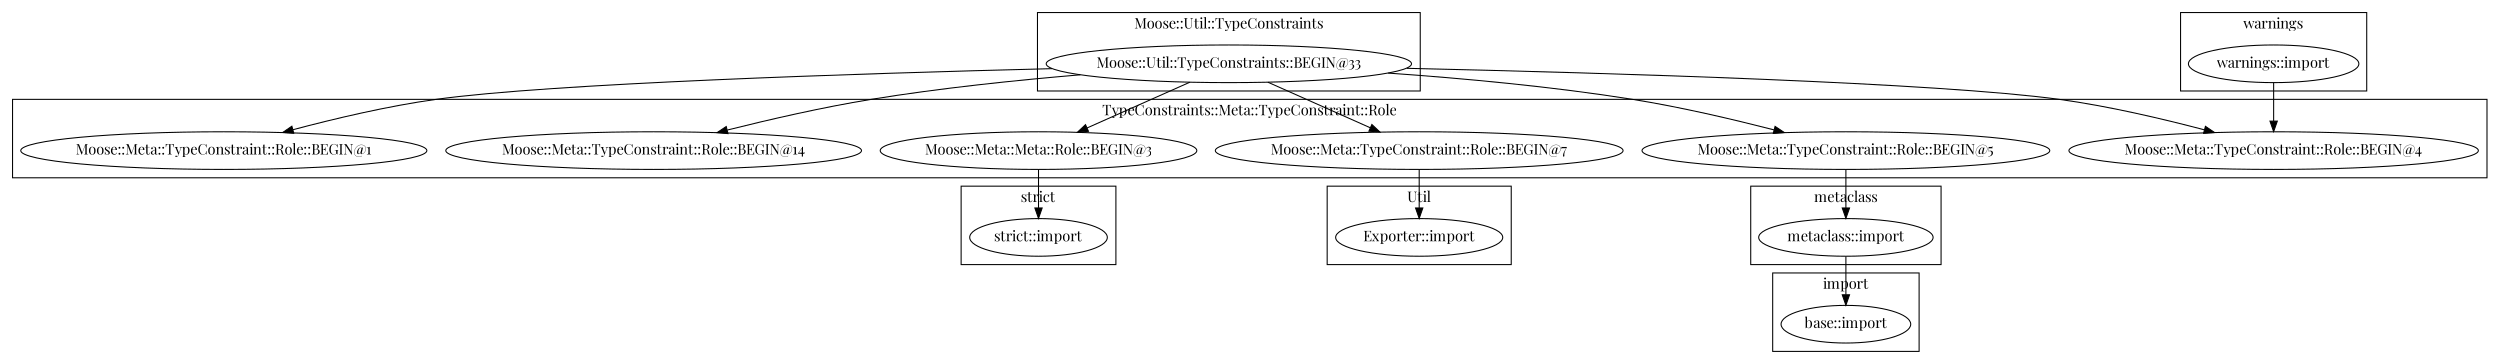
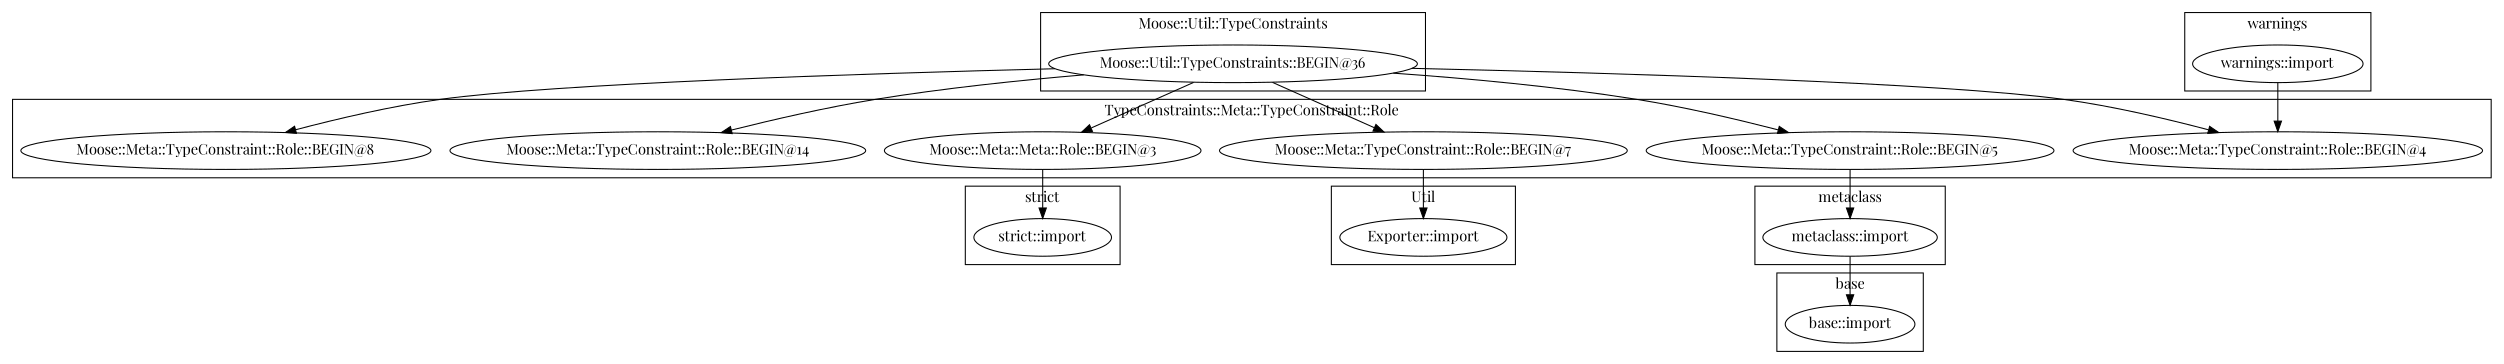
node "Moose::Util::TypeConstraints::BEGIN@33": label "Moose::Util::TypeConstraints::BEGIN@33" -> "Moose::Util::TypeConstraints::BEGIN@36"
node "Moose::Meta::TypeConstraint::Role::BEGIN@1": label "Moose::Meta::TypeConstraint::Role::BEGIN@1" -> "Moose::Meta::TypeConstraint::Role::BEGIN@8"
cluster "import": label "import" -> "base"
